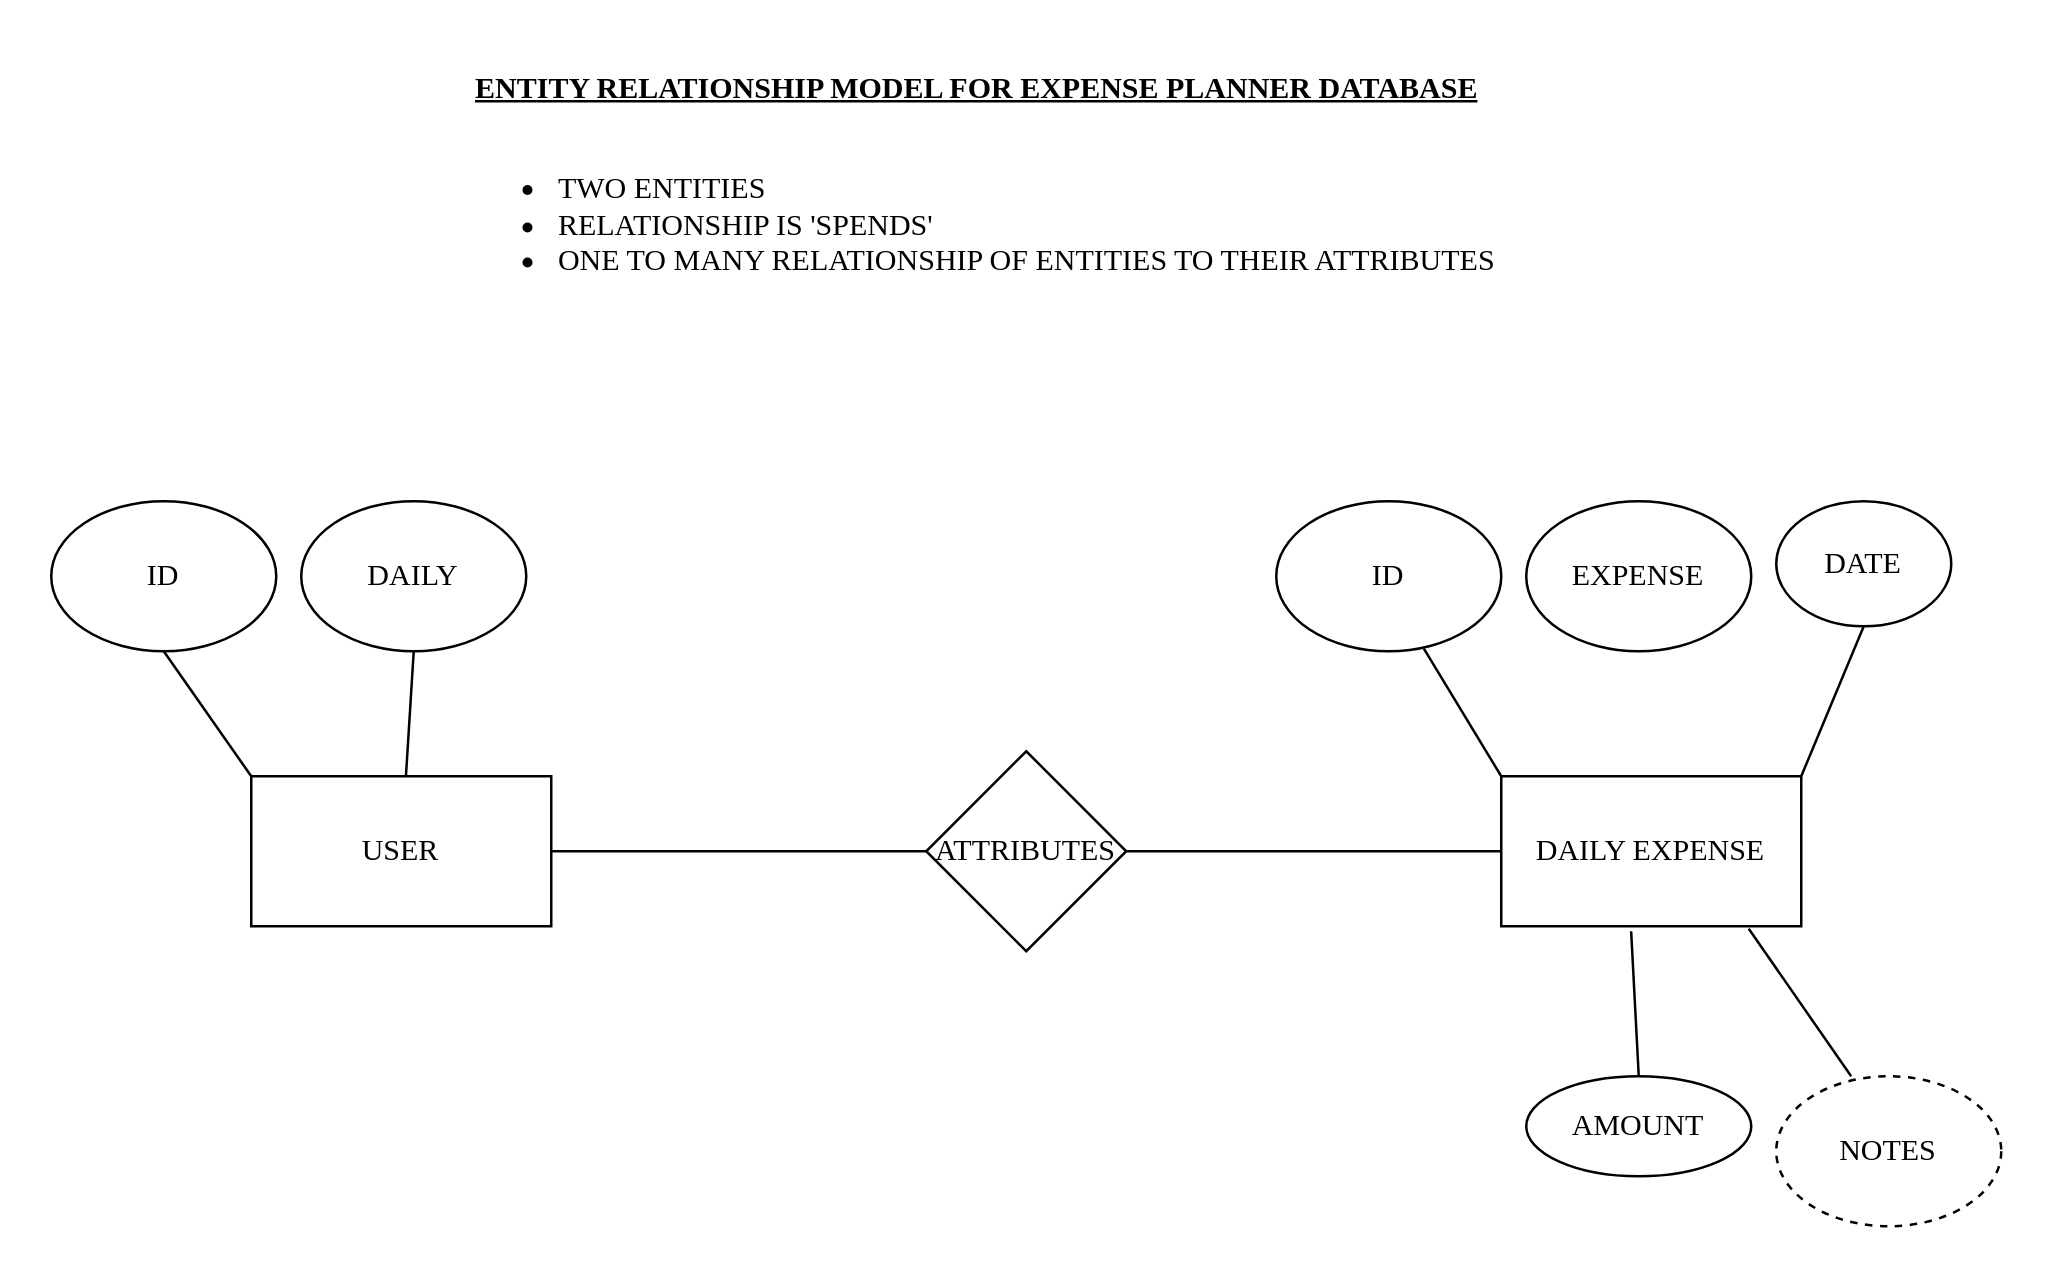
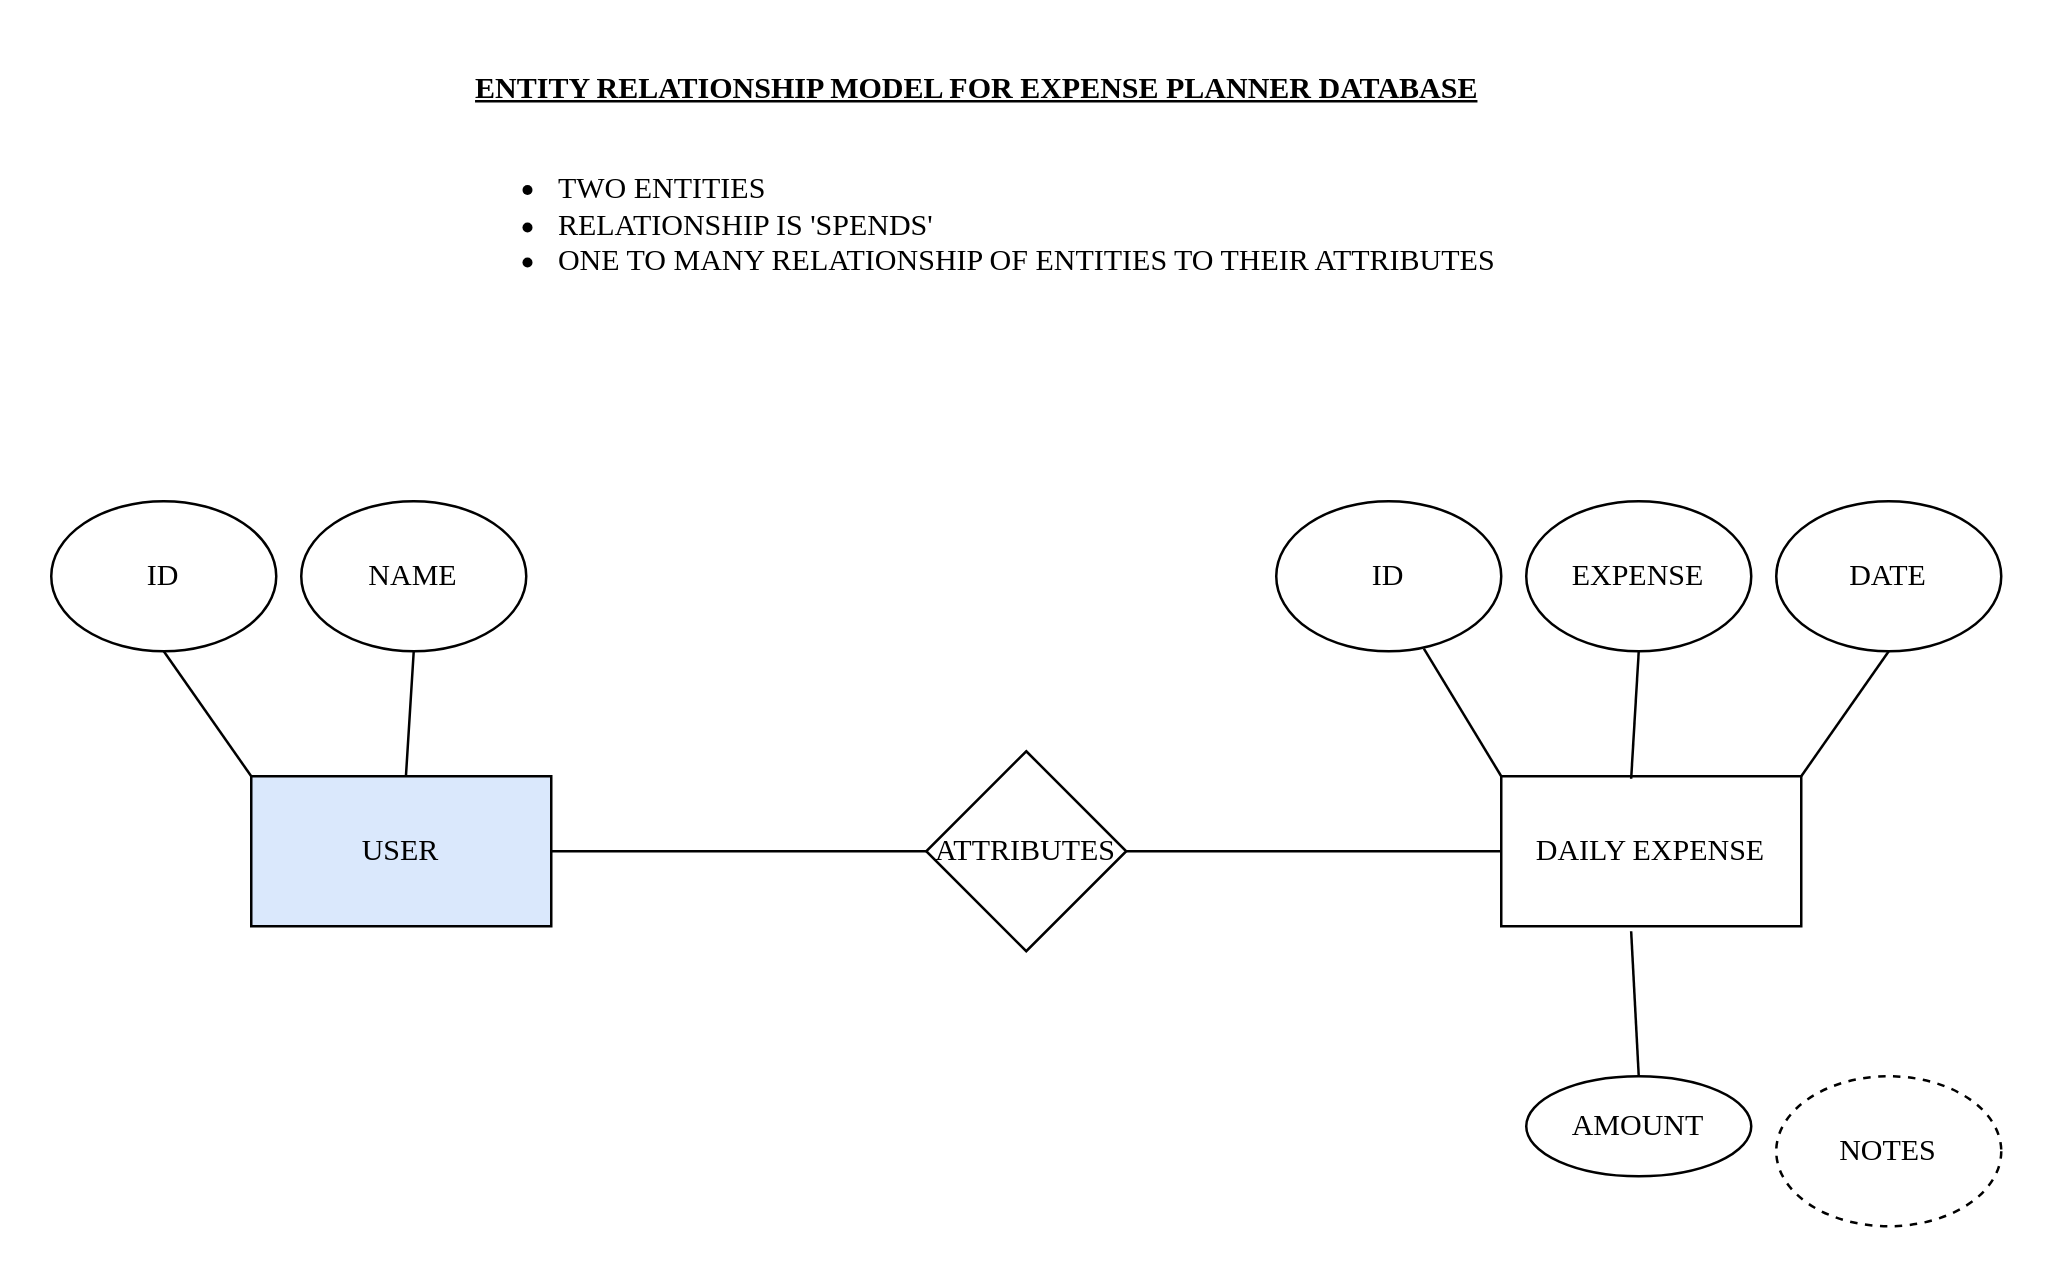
node "DATE": size 175x125 -> 225x150
node "DAILY": label "DAILY" -> "NAME"
edge "EXPENSE" -- "DAILY EXPENSE": added
node "USER": fillcolor #ffffff -> #dae8fc
edge "DAILY EXPENSE" -- "NOTES": removed
